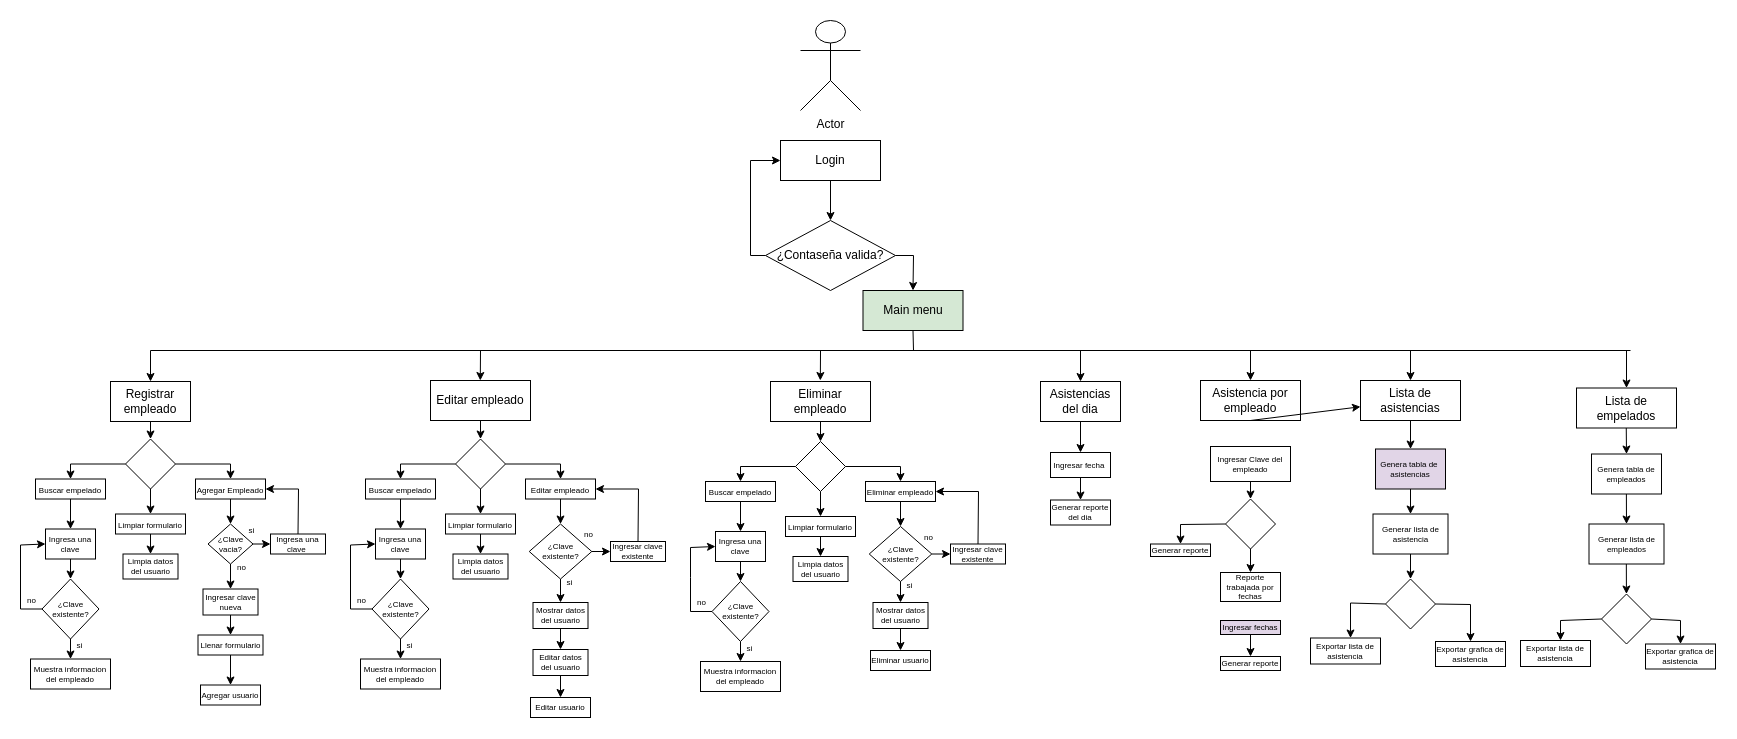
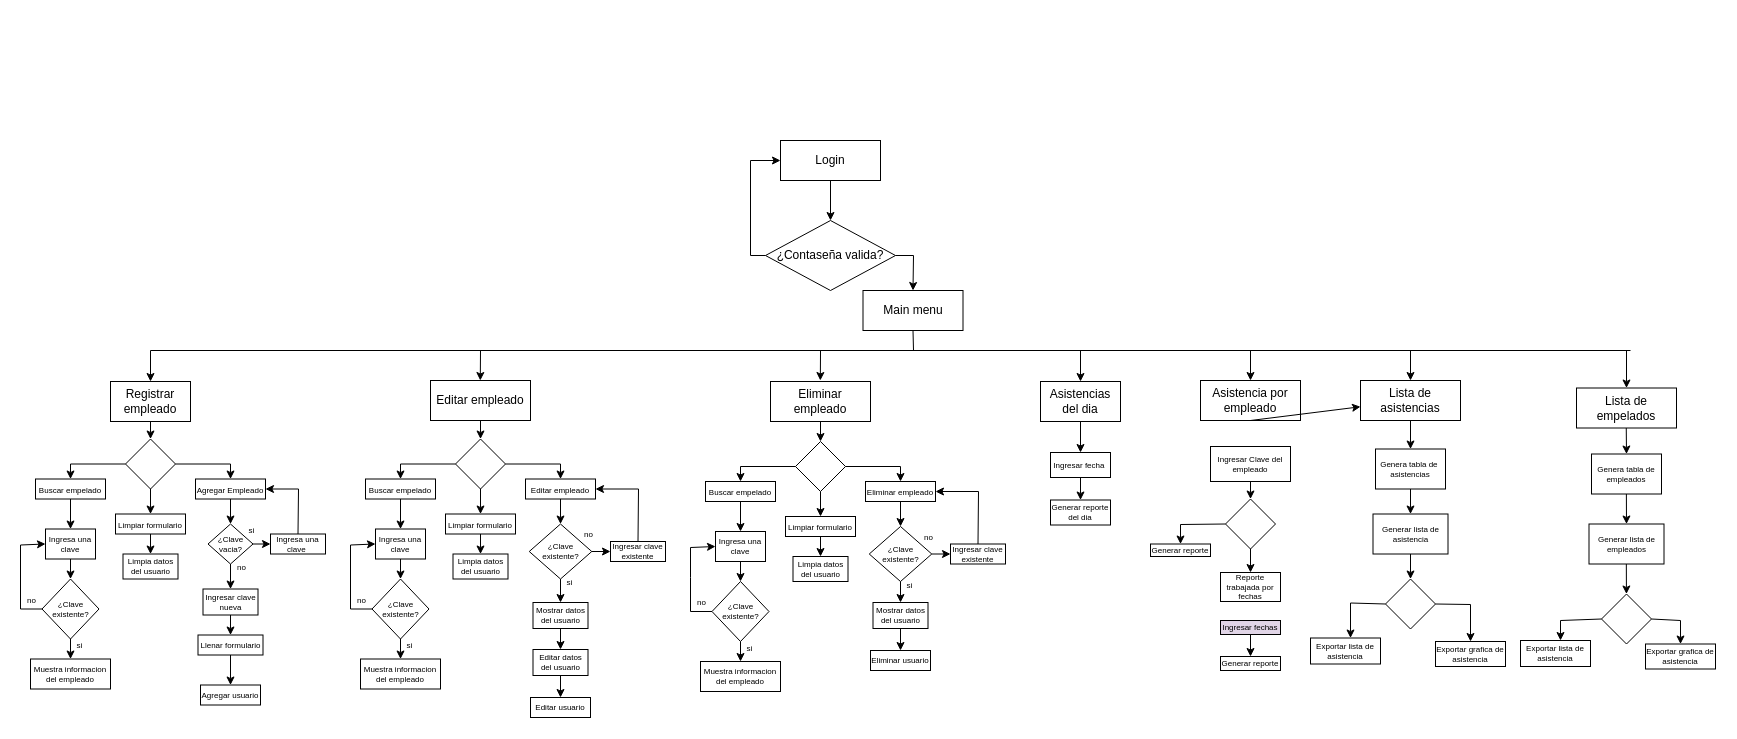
node "Actor": removed
node "Main menu": fillcolor #d5e8d4 -> #ffffff
node "Genera tabla de asistencias": fillcolor #e1d5e7 -> #ffffff
